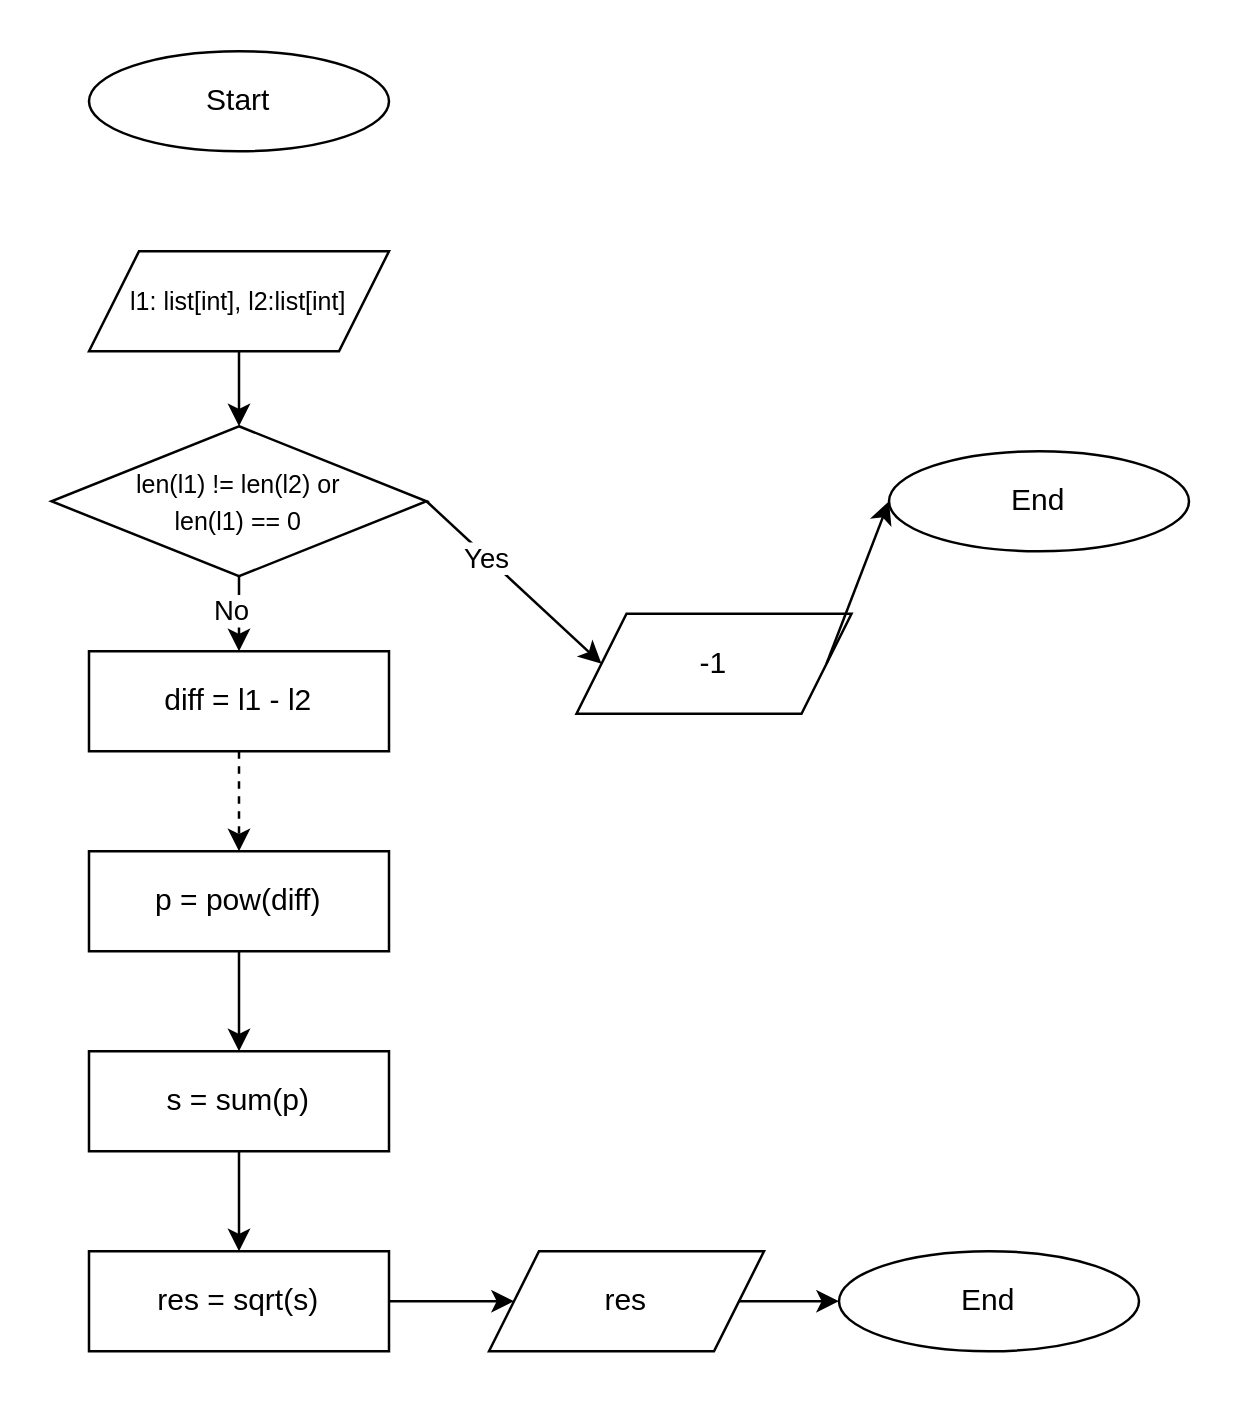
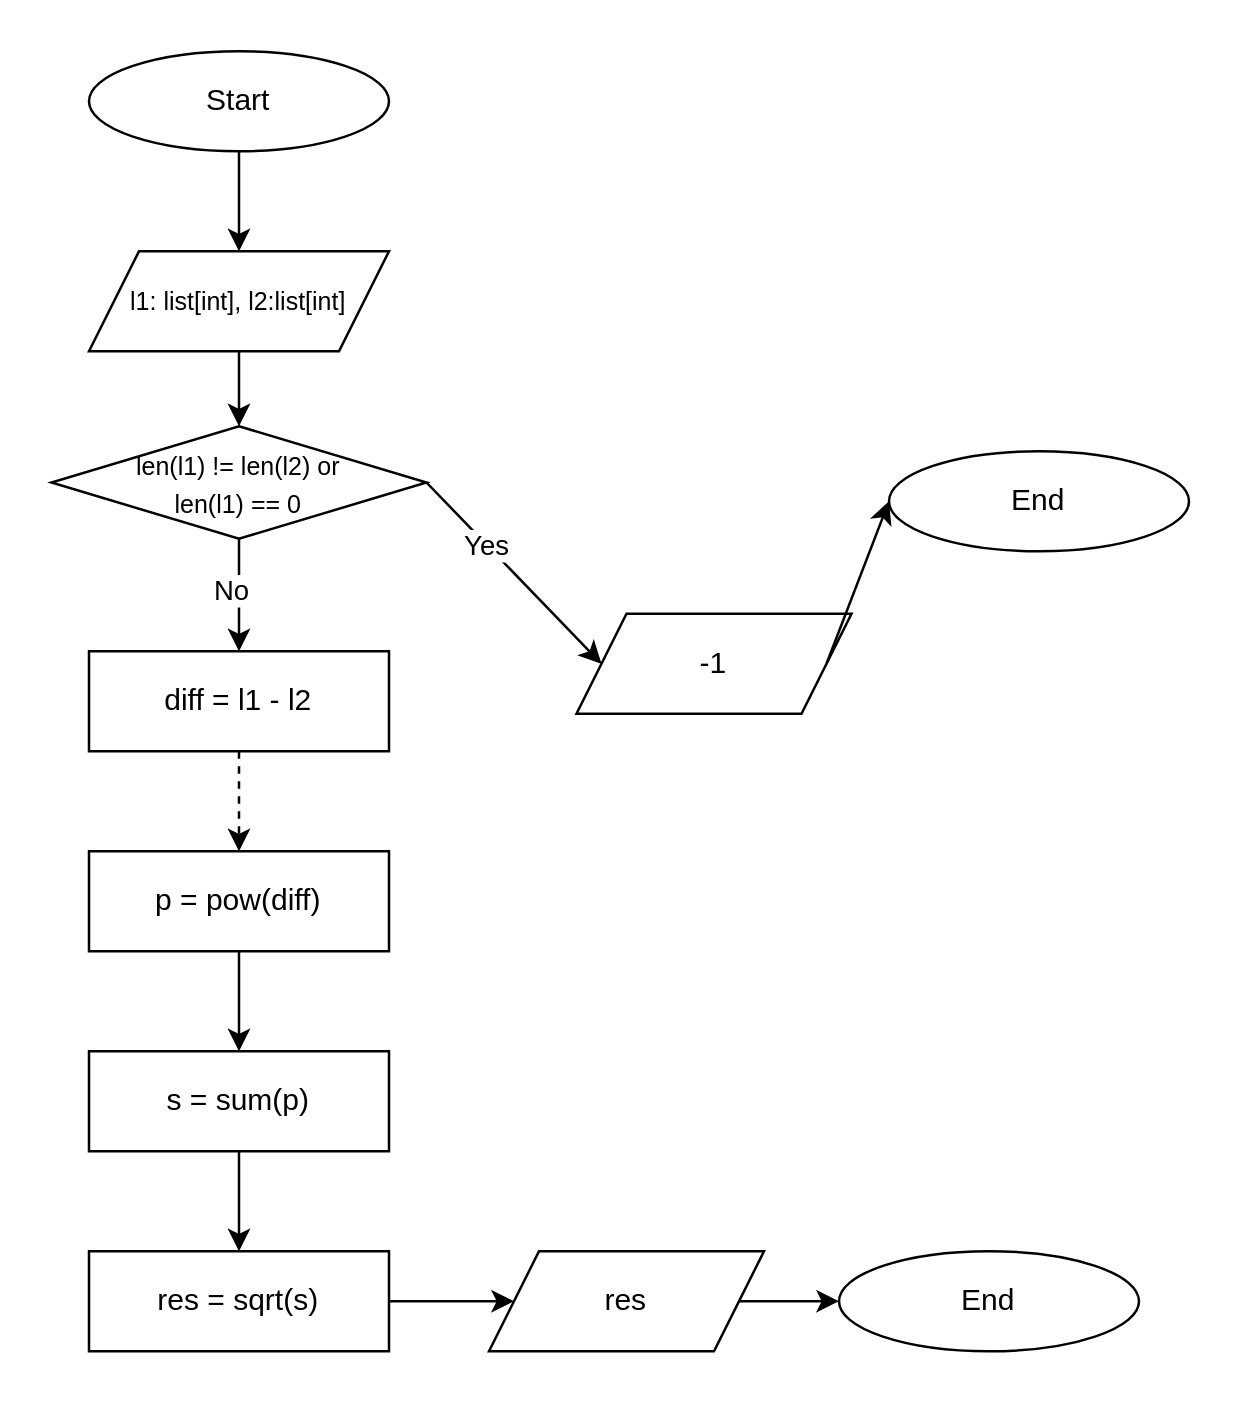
edge "Start" -> "l1: list[int], l2:list[int]": added
node "len(l1) != len(l2) or len(l1) == 0": size 375x150 -> 375x113
